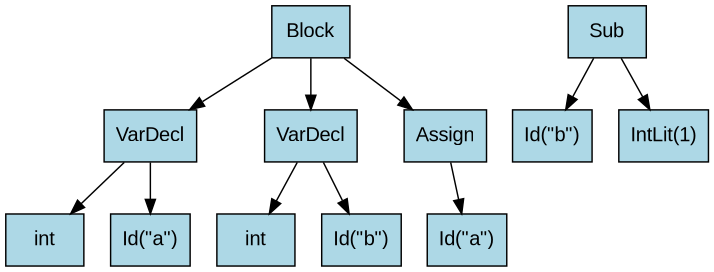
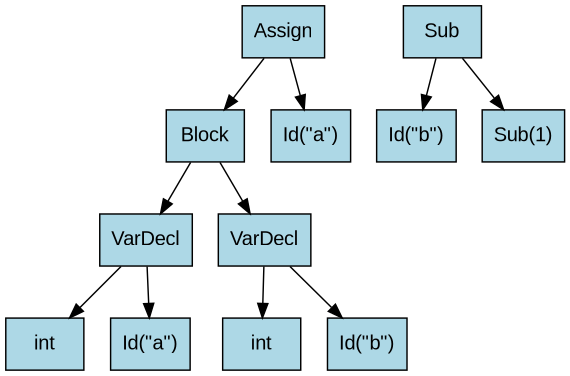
edge "Block" -> "Assign": reversed
node "IntLit(1)": label "IntLit(1)" -> "Sub(1)"
